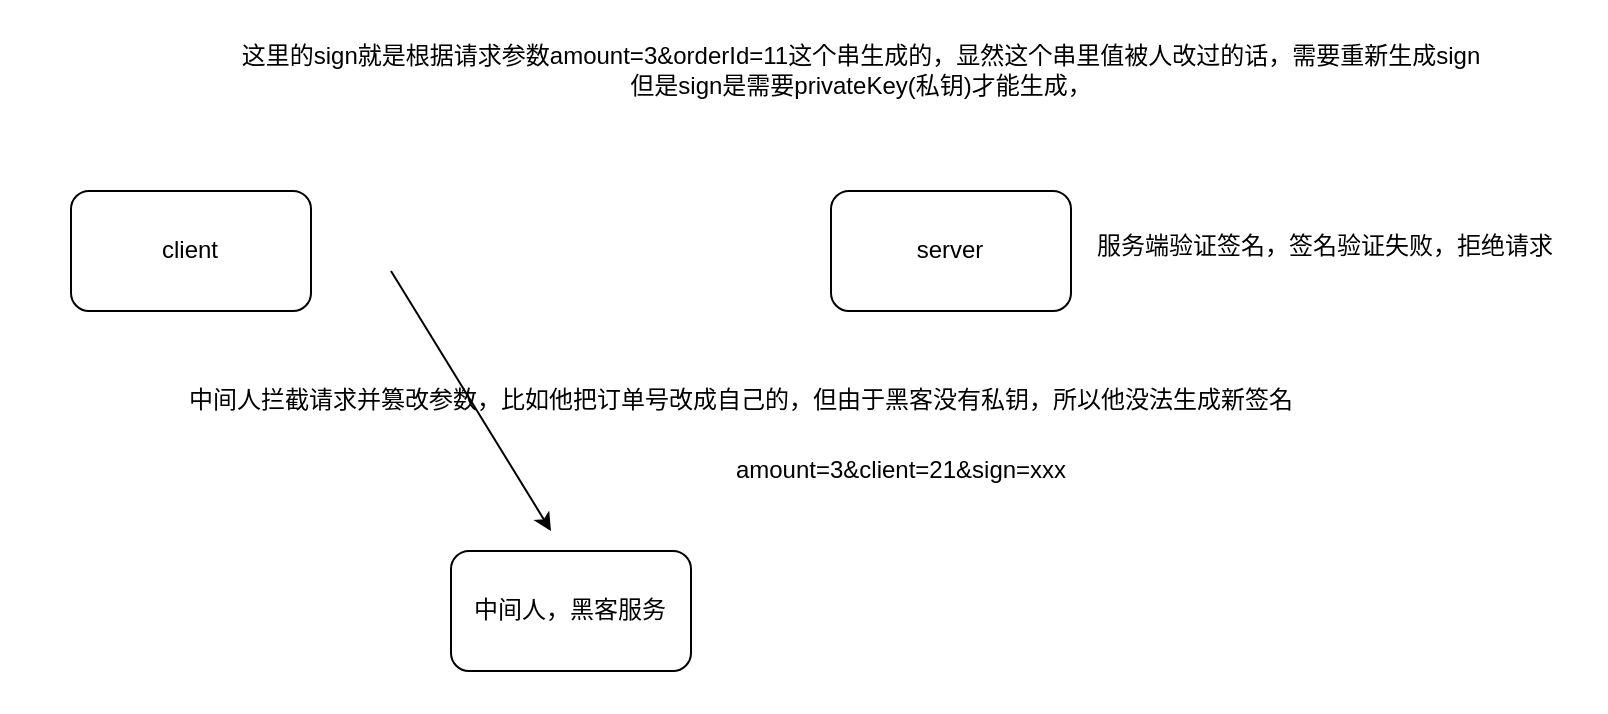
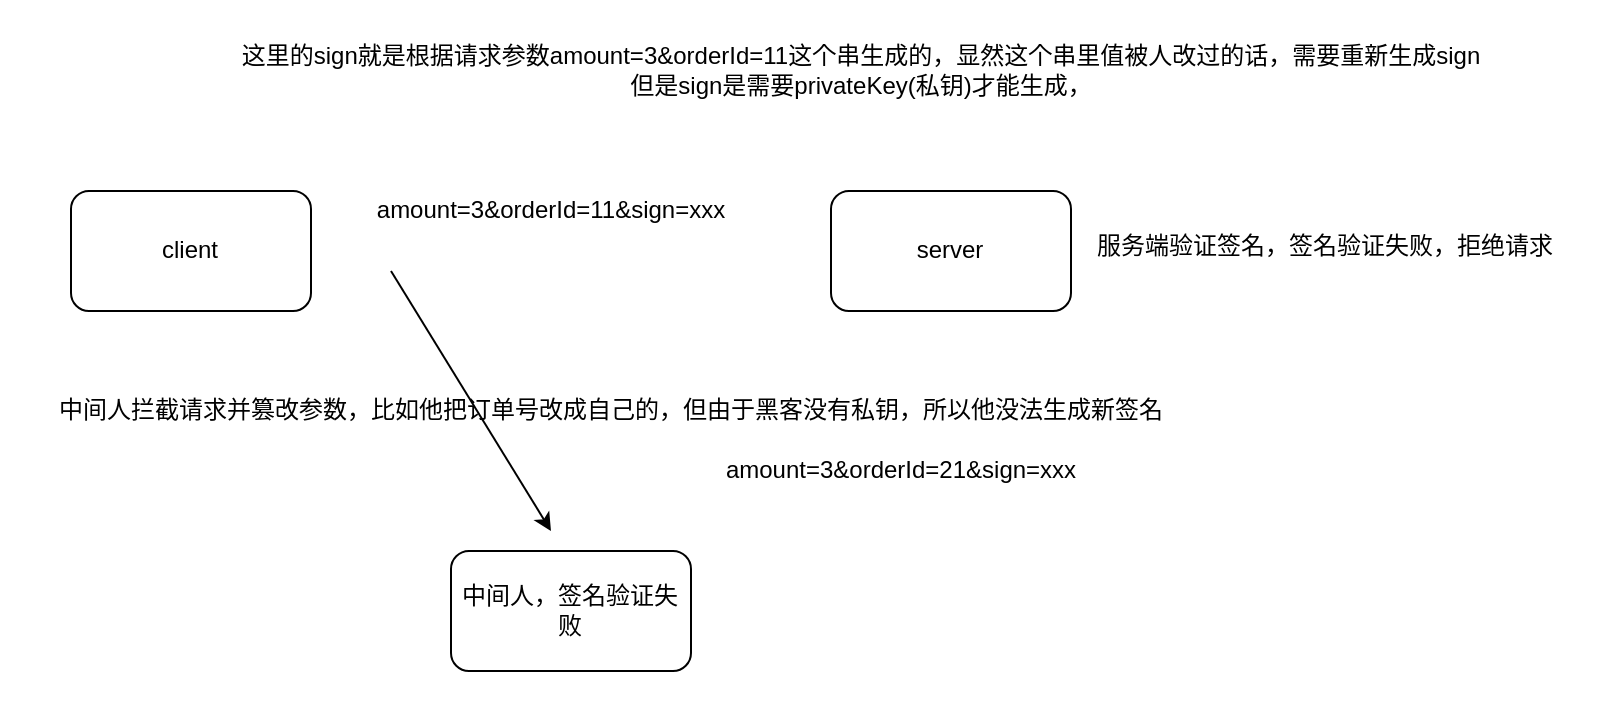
node "amount=3&orderId=11&sign=xxx": added
node "中间人拦截请求并篡改参数，比如他把订单号改成自己的，但由于黑客没有私钥，所以他没法生成新签名": moved (741, 401) -> (611, 411)
node "amount=3&client=21&sign=xxx": label "amount=3&client=21&sign=xxx" -> "amount=3&orderId=21&sign=xxx"
node "中间人，黑客服务": label "中间人，黑客服务" -> "中间人，签名验证失败"
